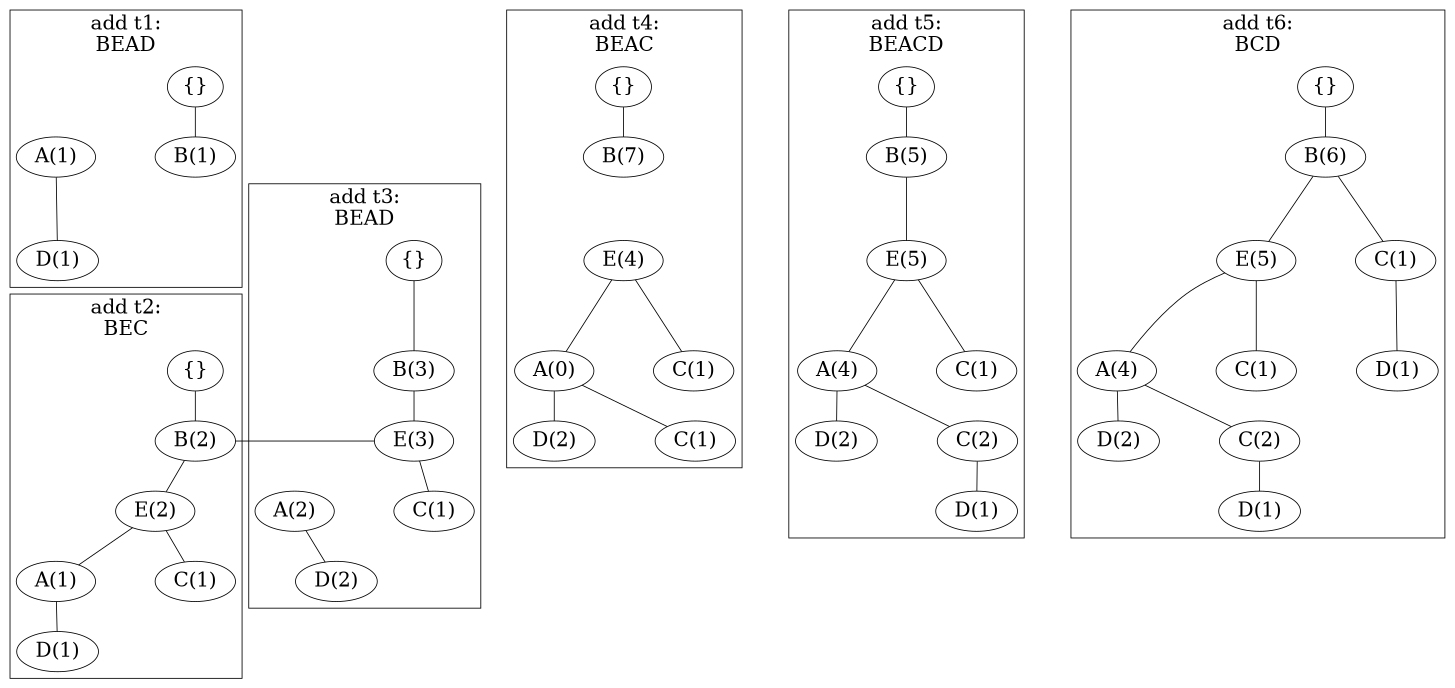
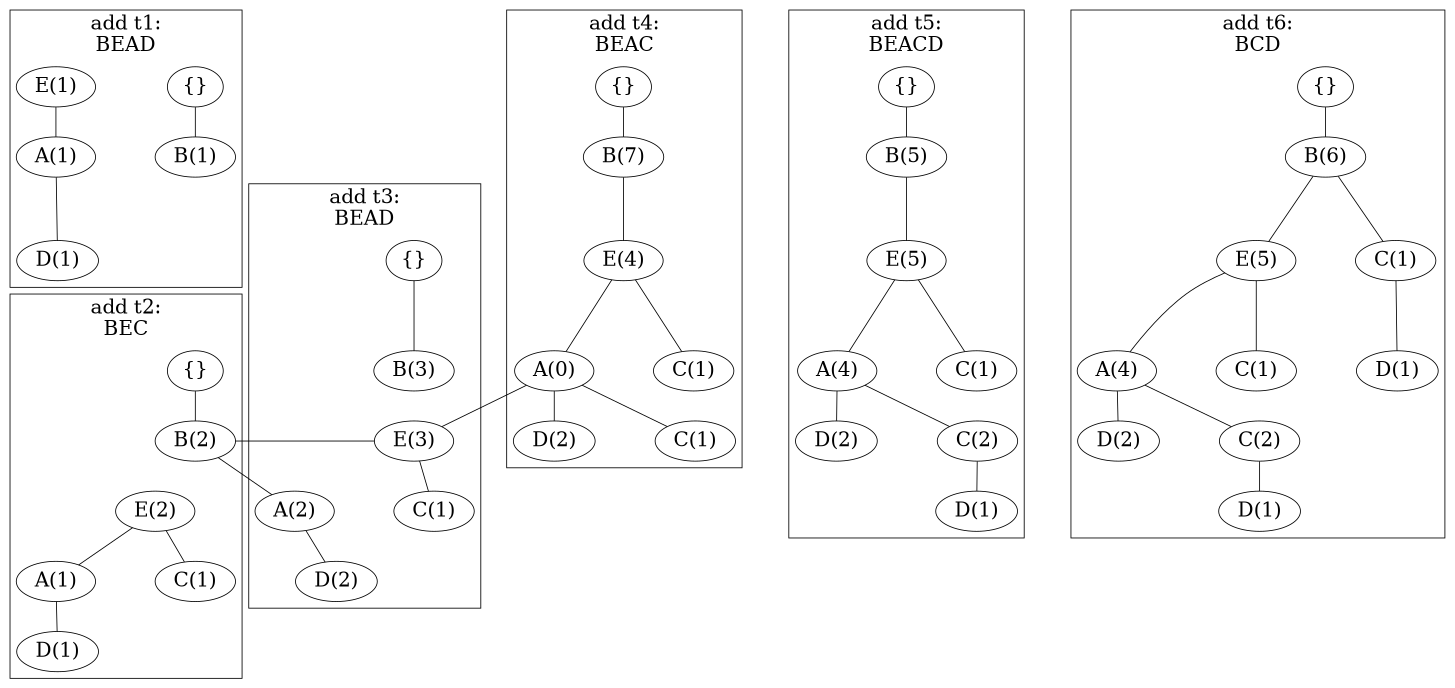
node "E(1)": added
edge "B(7)" -- "E(4)": added
edge "B(3)" -- "E(3)": now "A(0)" -- "E(3)"
edge "B(2)" -- "E(2)": now "B(2)" -- "A(2)"
